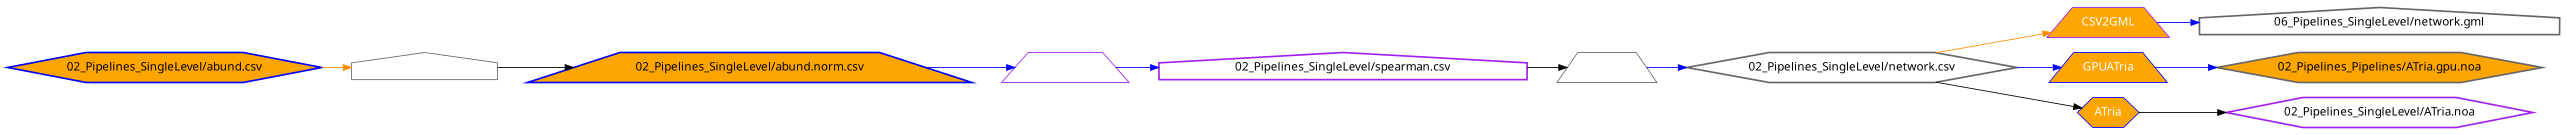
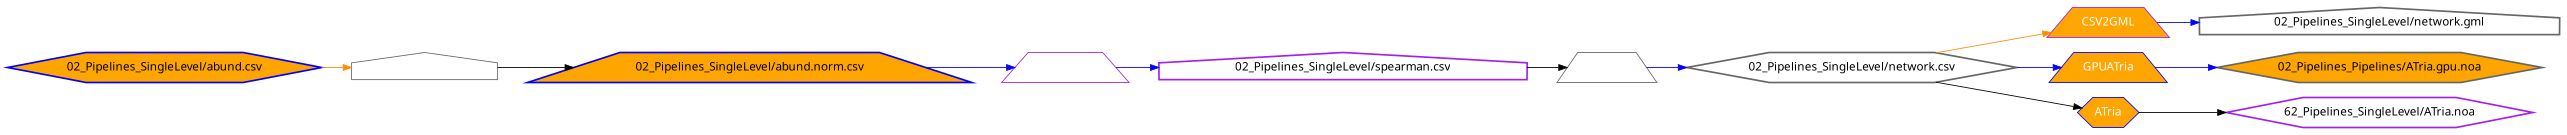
node "06_Pipelines_SingleLevel/network.gml": label "06_Pipelines_SingleLevel/network.gml" -> "02_Pipelines_SingleLevel/network.gml"
node "02_Pipelines_SingleLevel/ATria.noa": label "02_Pipelines_SingleLevel/ATria.noa" -> "62_Pipelines_SingleLevel/ATria.noa"
